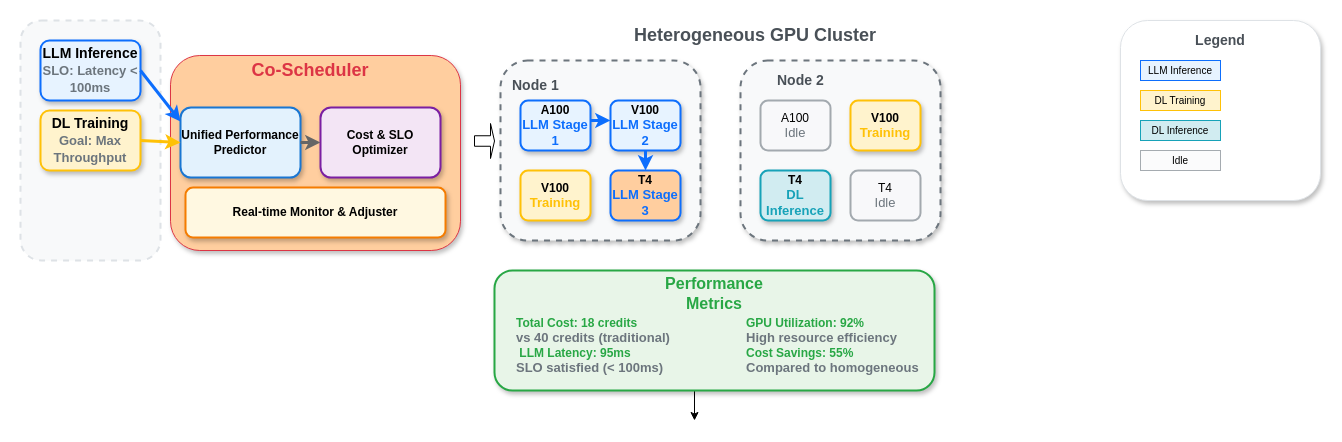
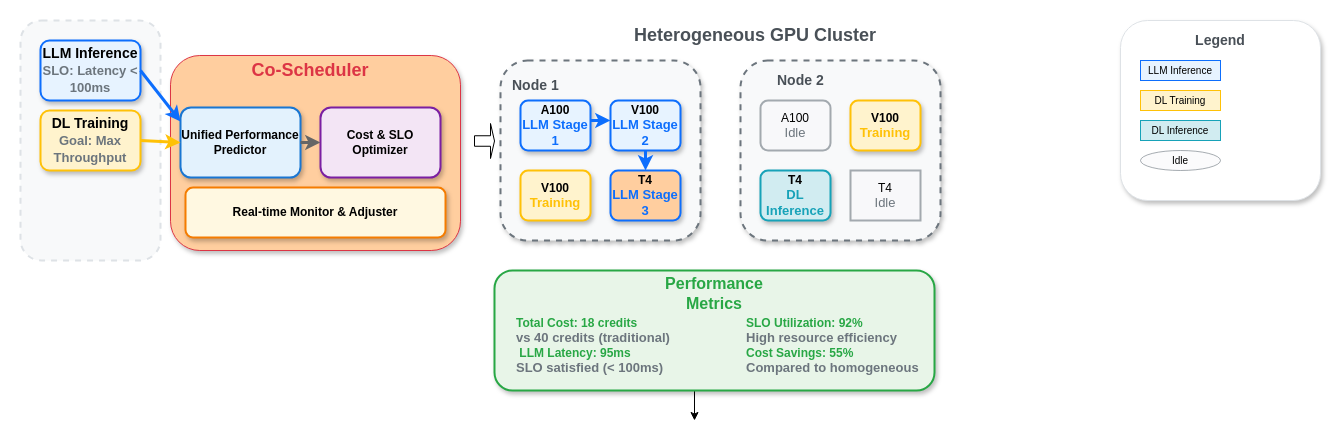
node "Idle": shape rectangle -> ellipse
node "T4 Idle": shape rounded rectangle -> rectangle
node "GPU Utilization: 92% High resource efficiency": label "GPU Utilization: 92% High resource efficiency" -> "SLO Utilization: 92% High resource efficiency"
